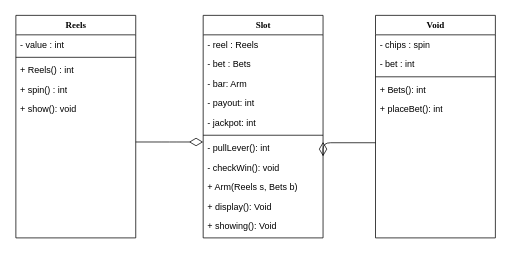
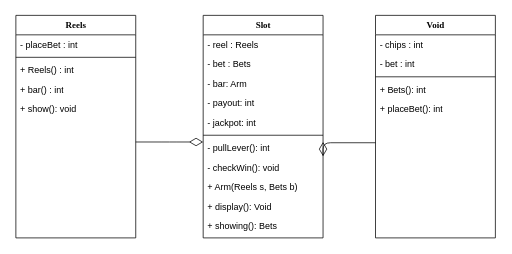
node "- value : int": label "- value : int" -> "- placeBet : int"
node "- chips : spin": label "- chips : spin" -> "- chips : int"
node "+ spin() : int": label "+ spin() : int" -> "+ bar() : int"
node "+ showing(): Void": label "+ showing(): Void" -> "+ showing(): Bets"
